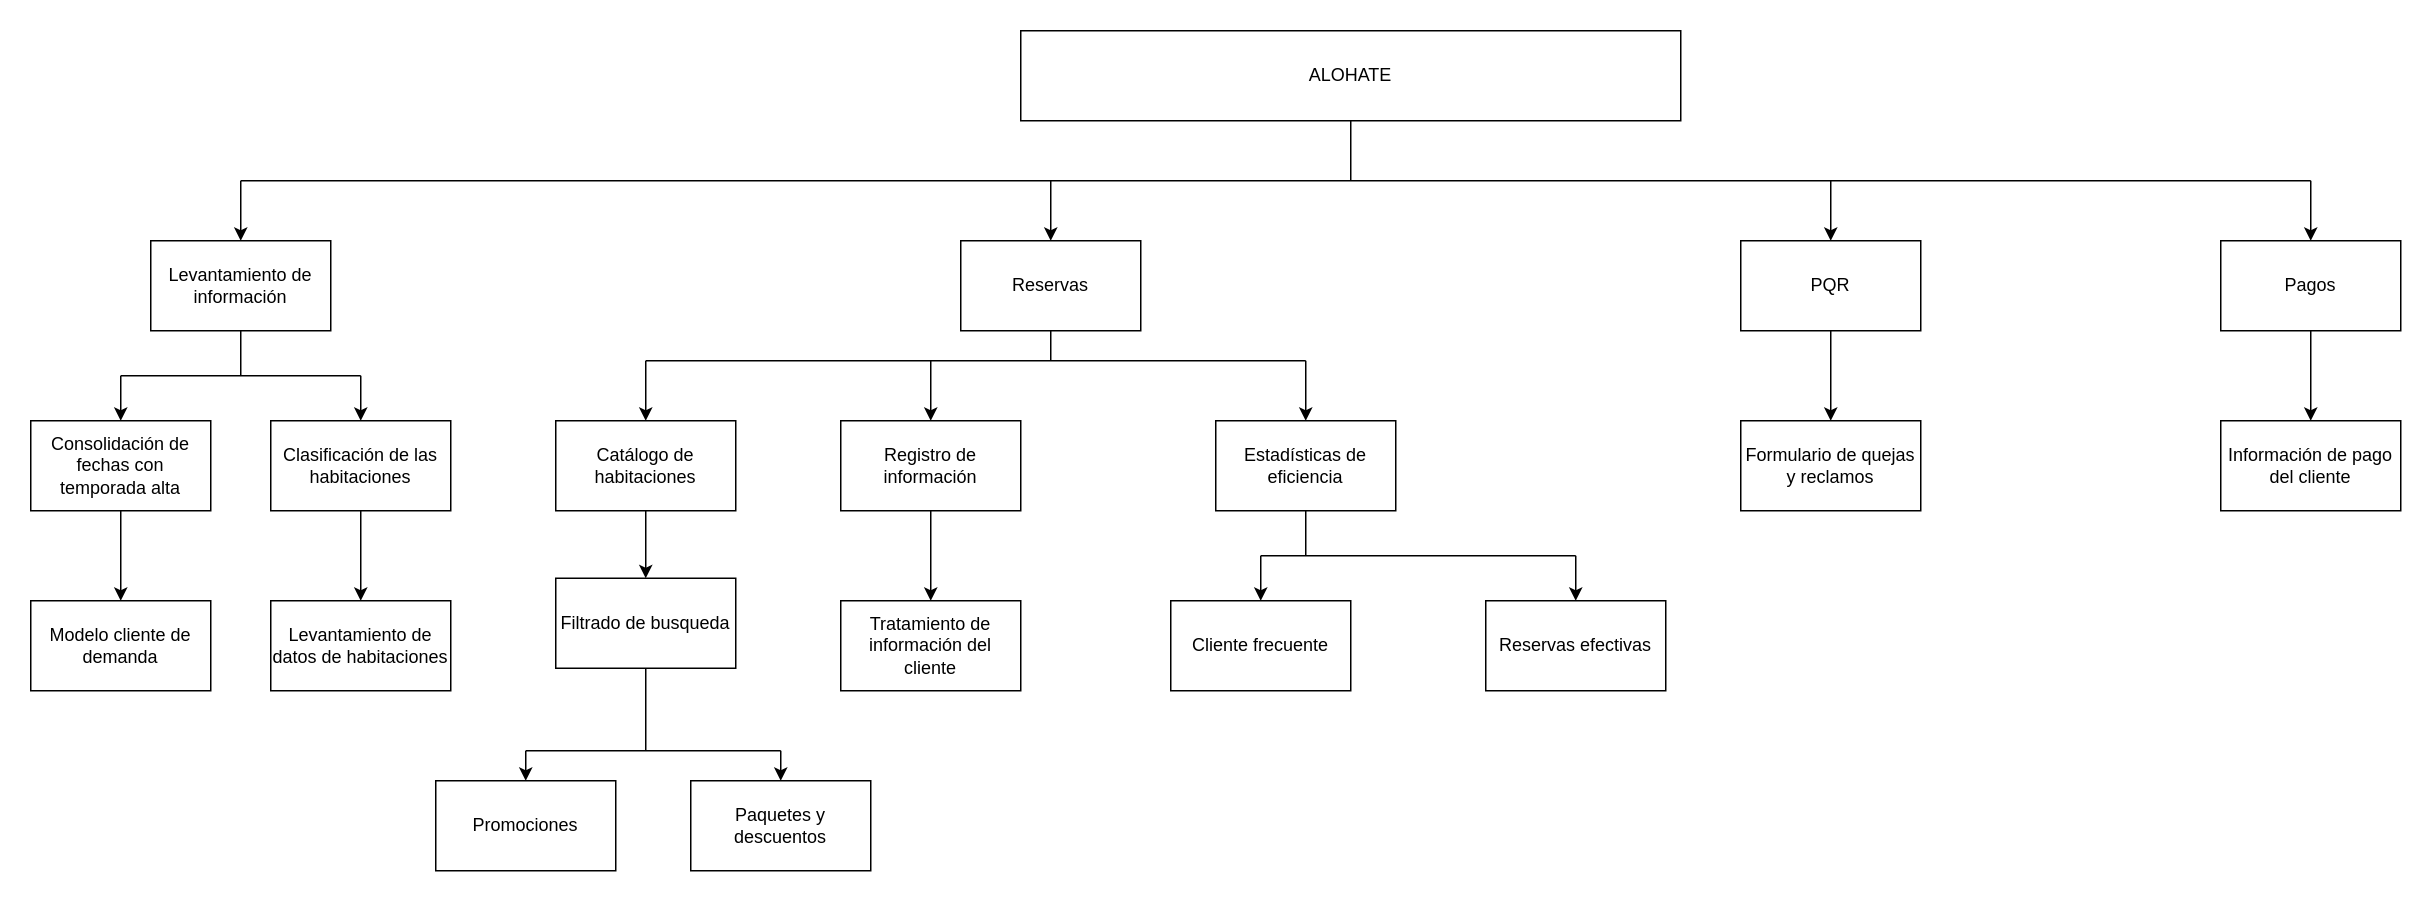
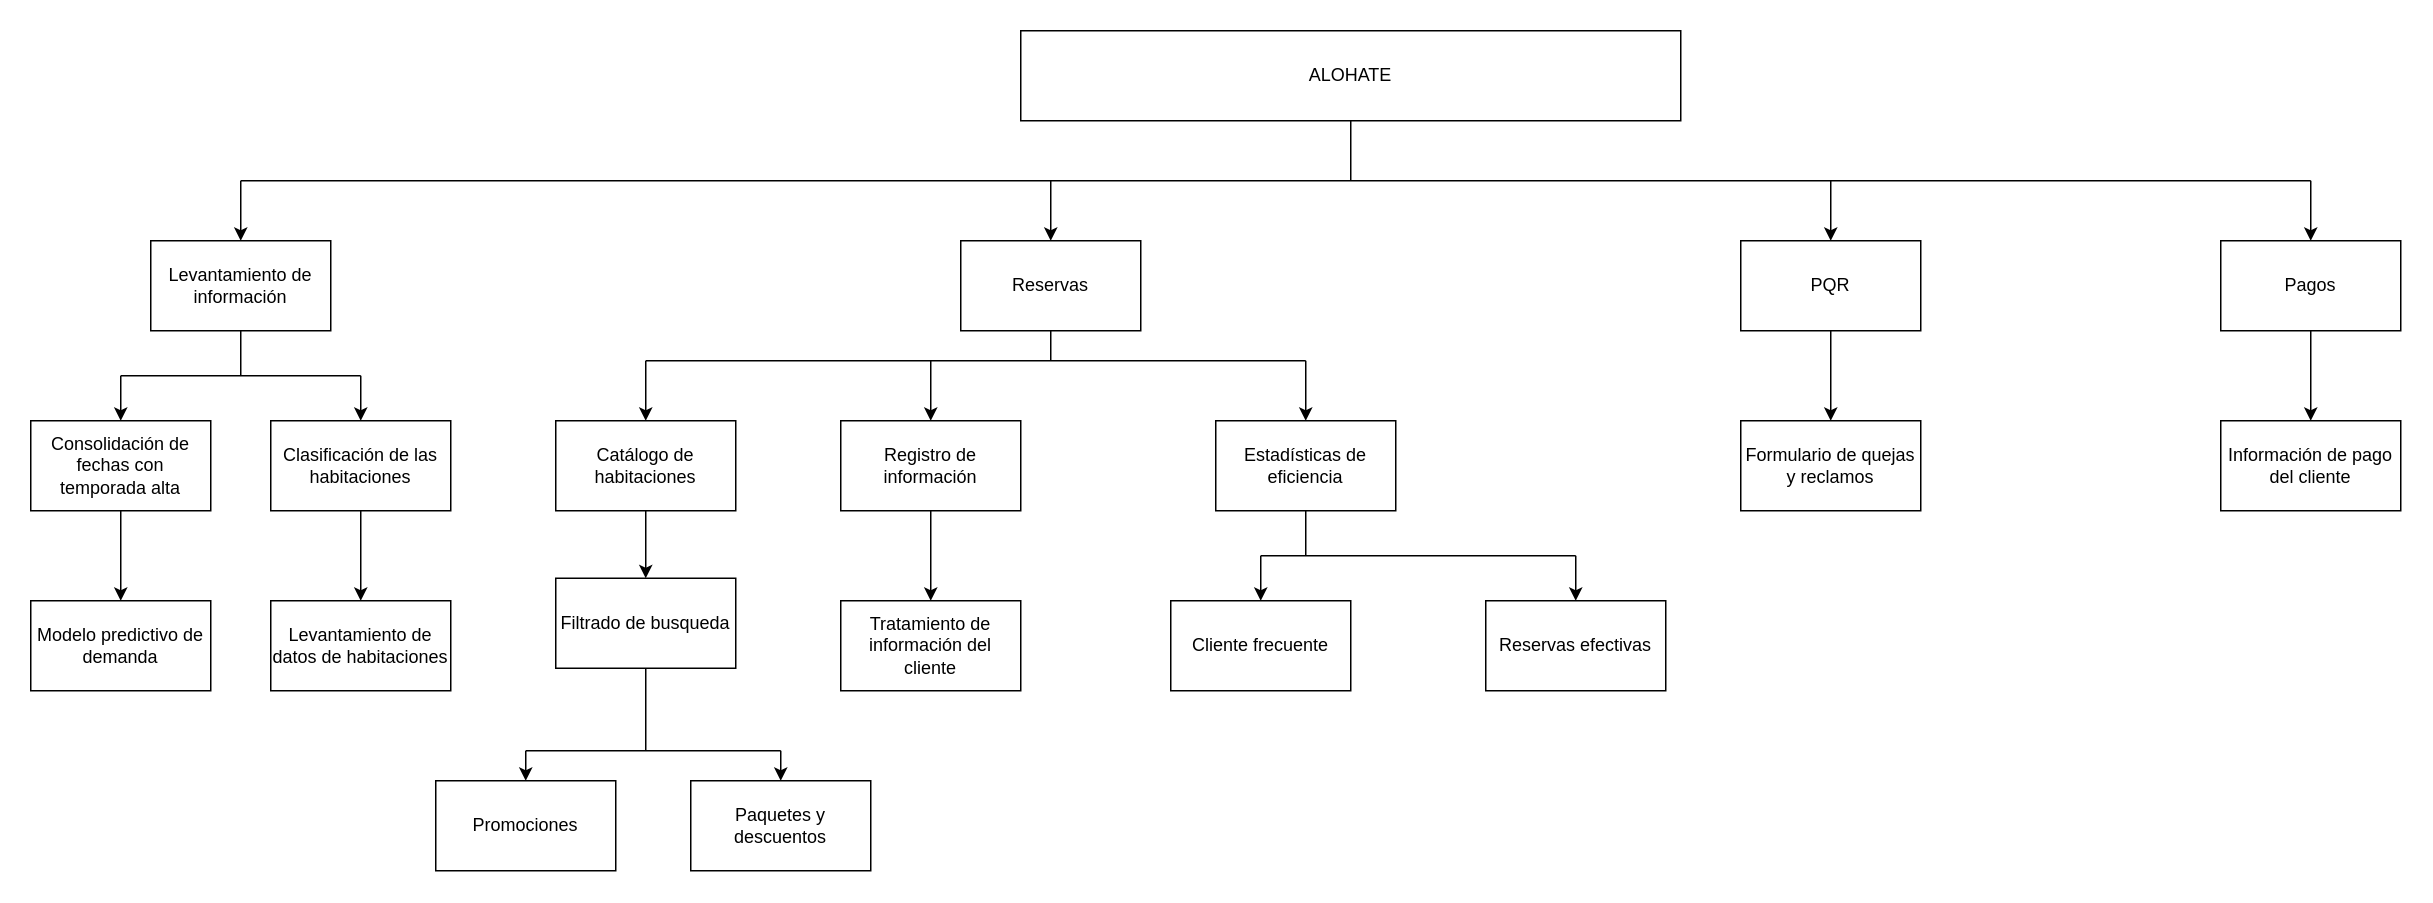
node "Modelo cliente de demanda": label "Modelo cliente de demanda" -> "Modelo predictivo de demanda"
